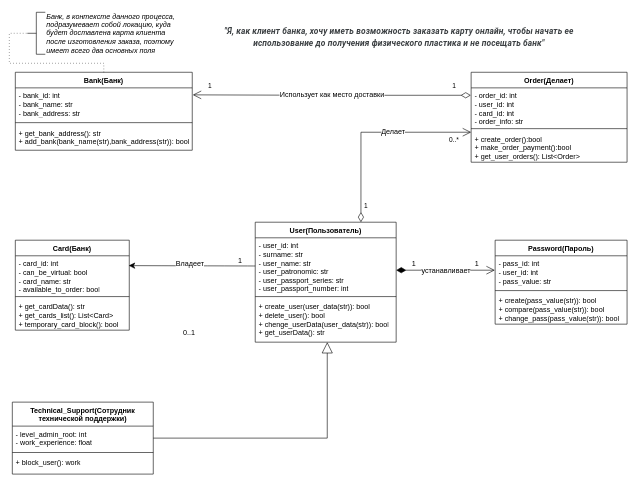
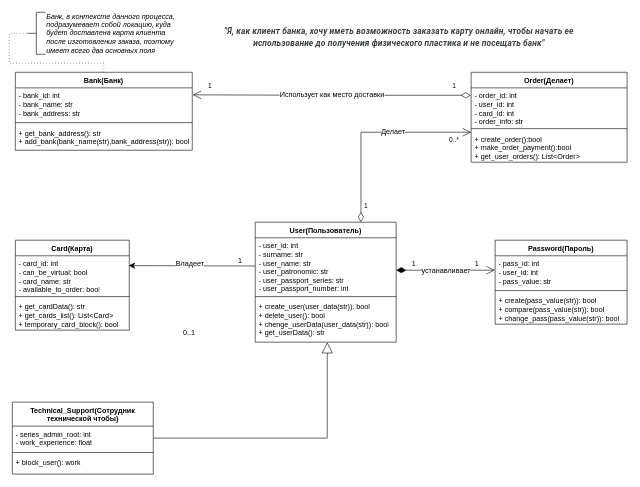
node "Card(Банк)": label "Card(Банк)" -> "Card(Карта)"
node "Technical_Support(Сотрудник технической поддержки)": label "Technical_Support(Сотрудник технической поддержки)" -> "Technical_Support(Сотрудник технической чтобы)"
node "- level_admin_root: int - work_experience: float": label "- level_admin_root: int - work_experience: float" -> "- series_admin_root: int - work_experience: float"
